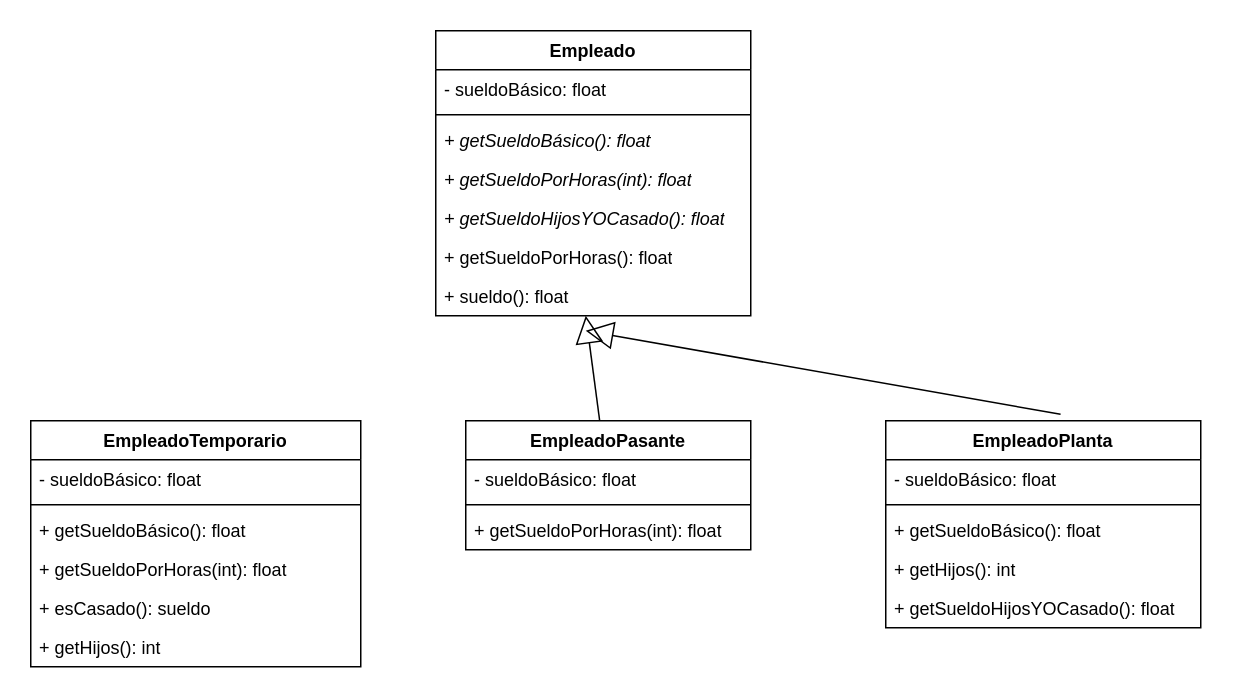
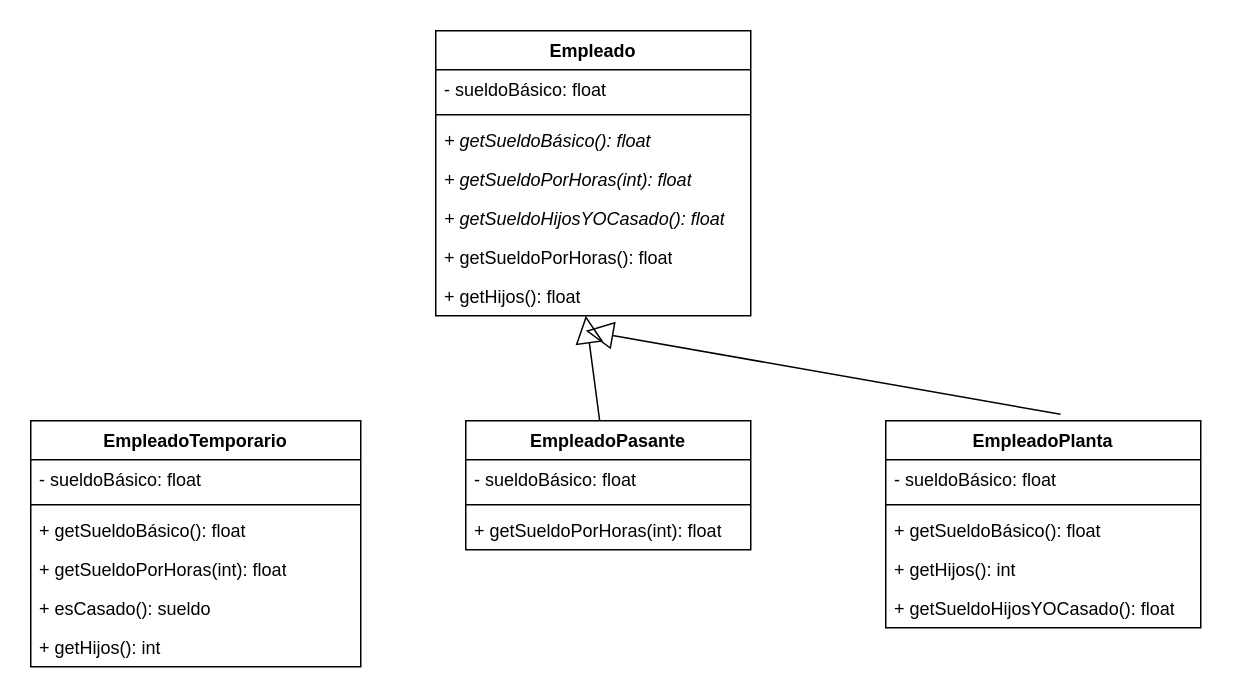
node "+ sueldo(): float": label "+ sueldo(): float" -> "+ getHijos(): float"
